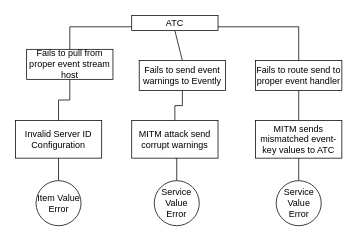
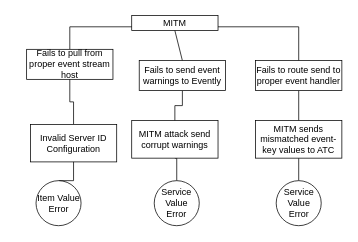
node "ATC": label "ATC" -> "MITM"
node "Invalid Server ID Configuration": moved (59, 139) -> (74, 143)
